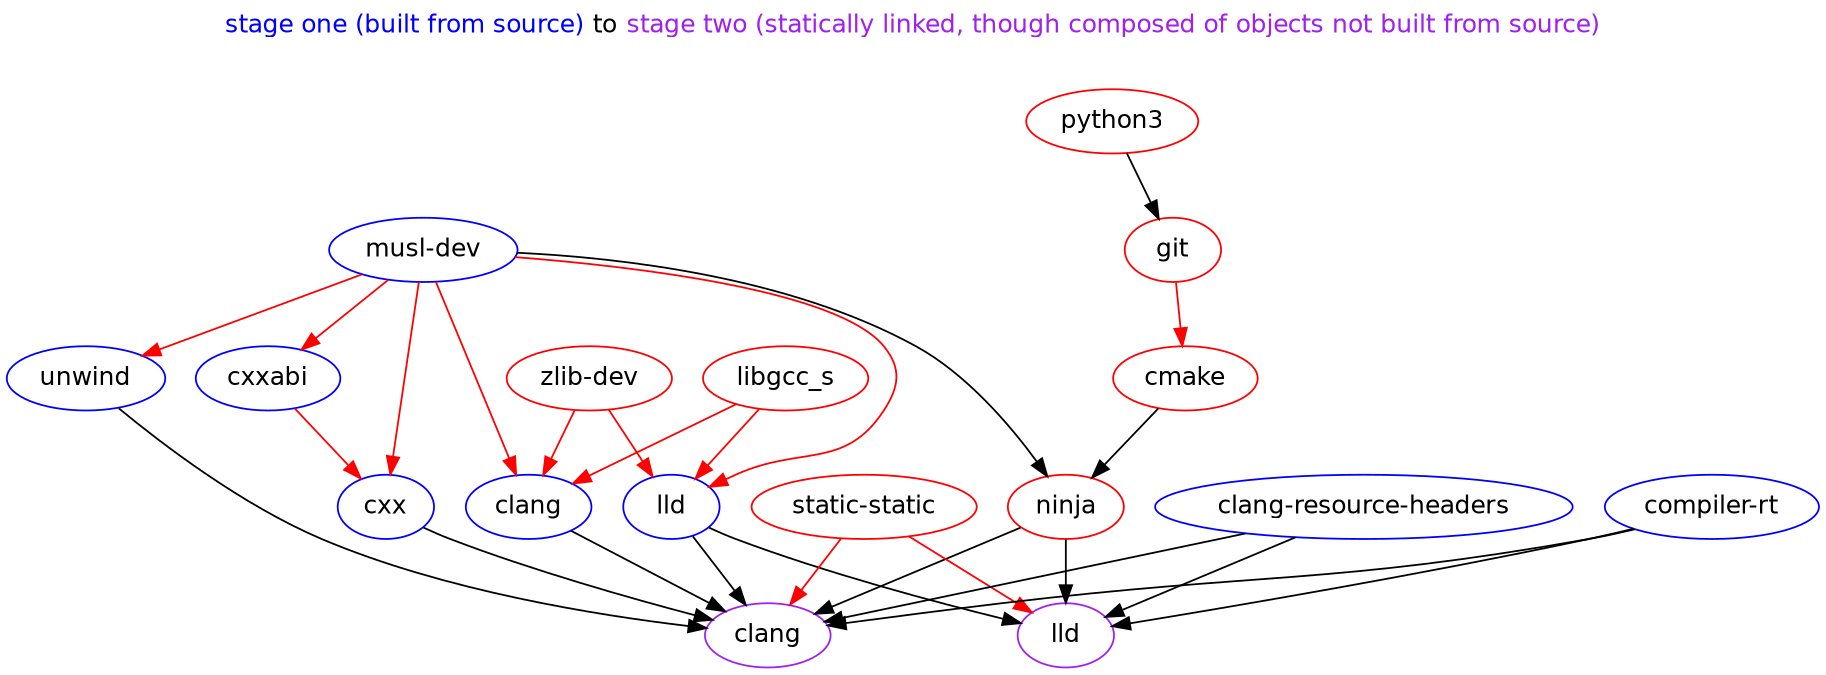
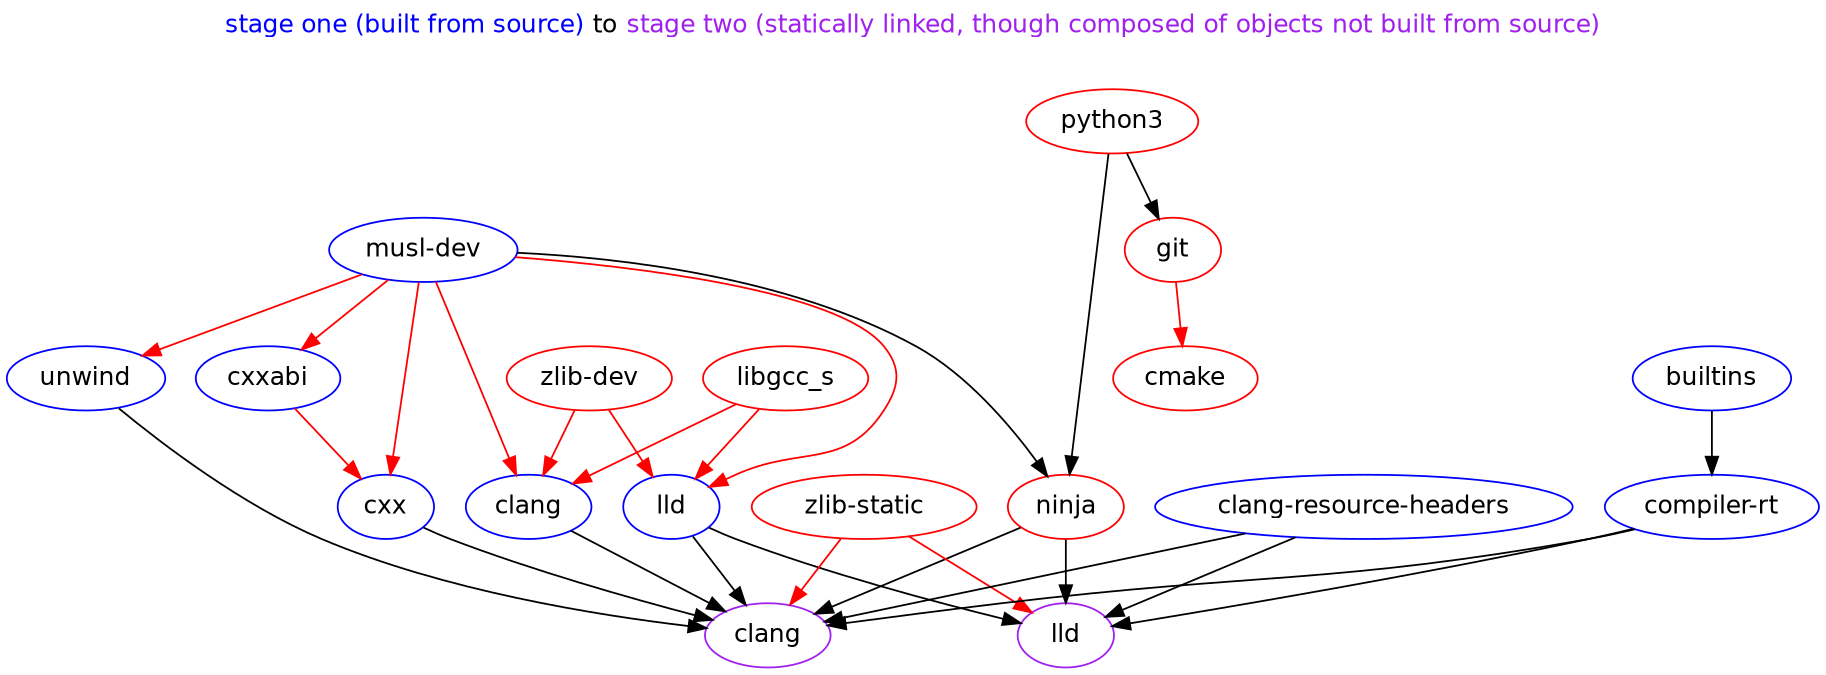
node "builtins": added
edge "cmake" -> "ninja": now "python3" -> "ninja"
node "static-static": label "static-static" -> "zlib-static"
